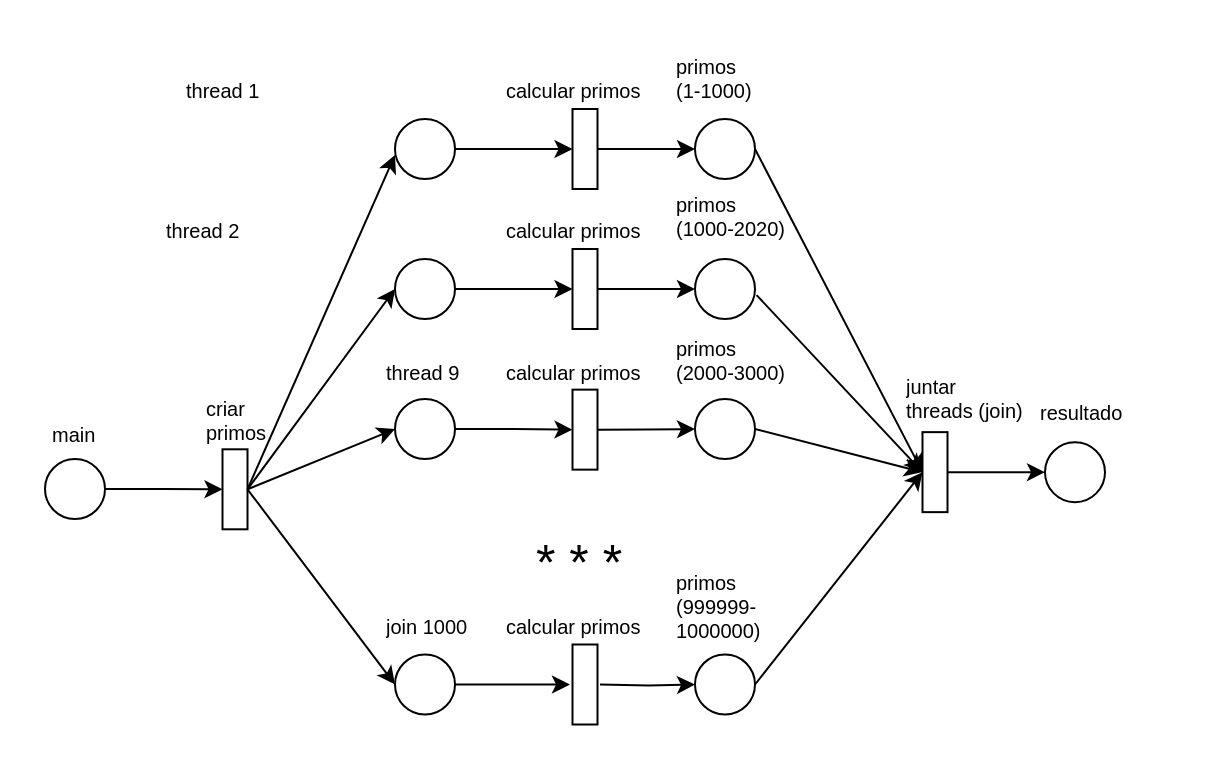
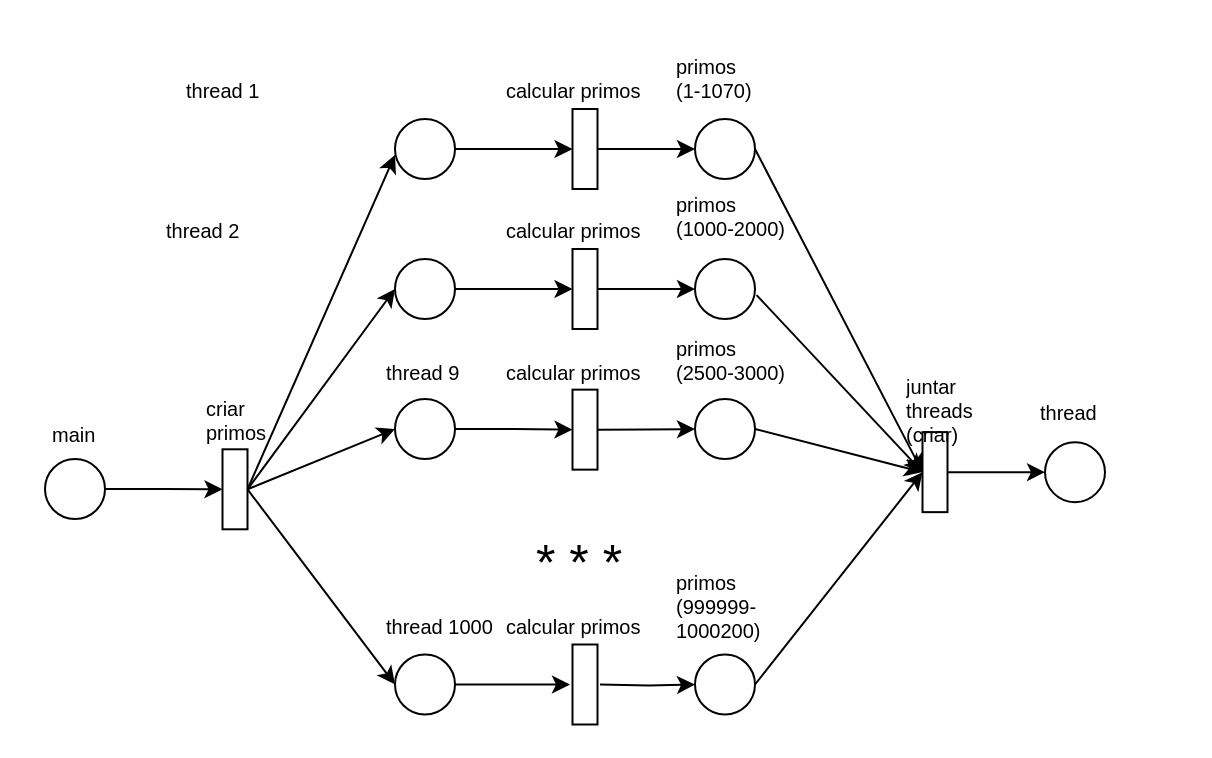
node "primos (1-1000)": label "primos (1-1000)" -> "primos (1-1070)"
node "primos (1000-2020)": label "primos (1000-2020)" -> "primos (1000-2000)"
node "primos (2000-3000)": label "primos (2000-3000)" -> "primos (2500-3000)"
node "juntar threads (join)": label "juntar threads (join)" -> "juntar threads (criar)"
node "resultado": label "resultado" -> "thread"
node "primos (999999- 1000000)": label "primos (999999- 1000000)" -> "primos (999999- 1000200)"
node "join 1000": label "join 1000" -> "thread 1000"
